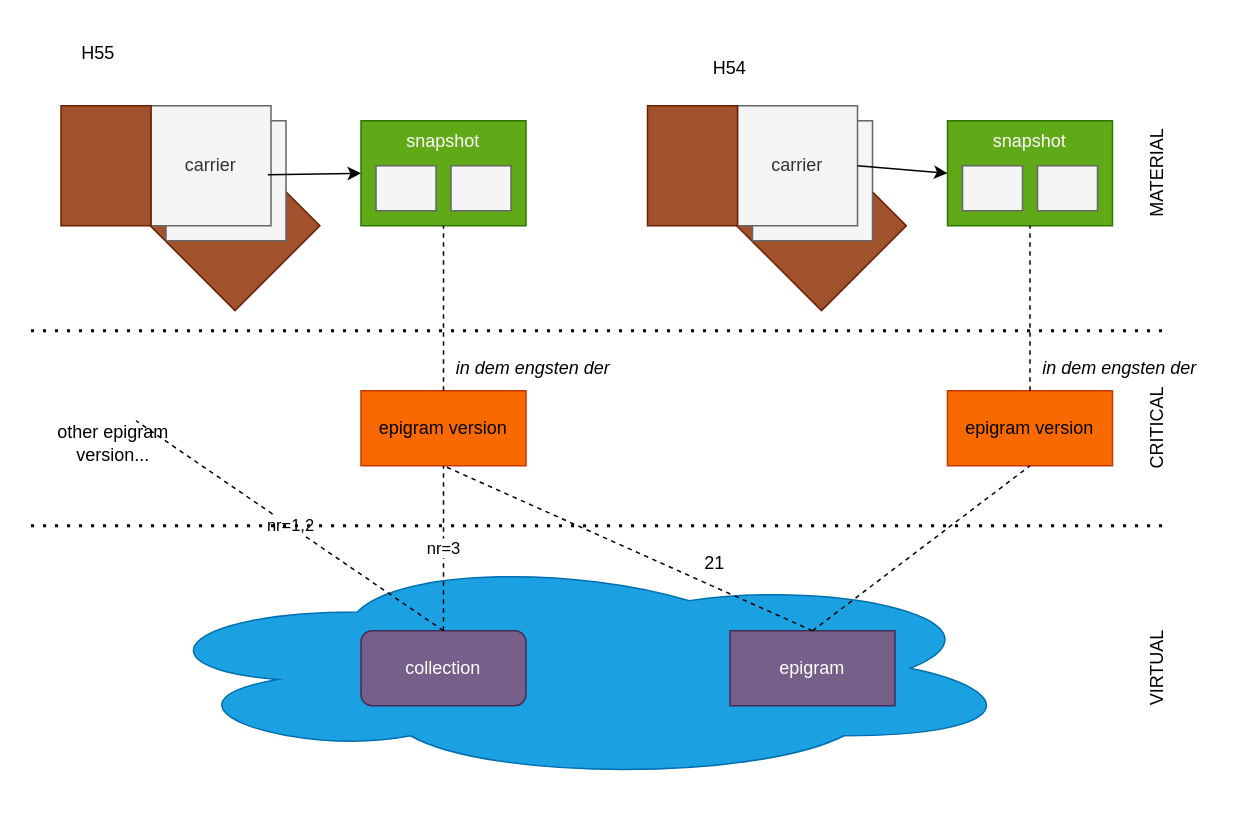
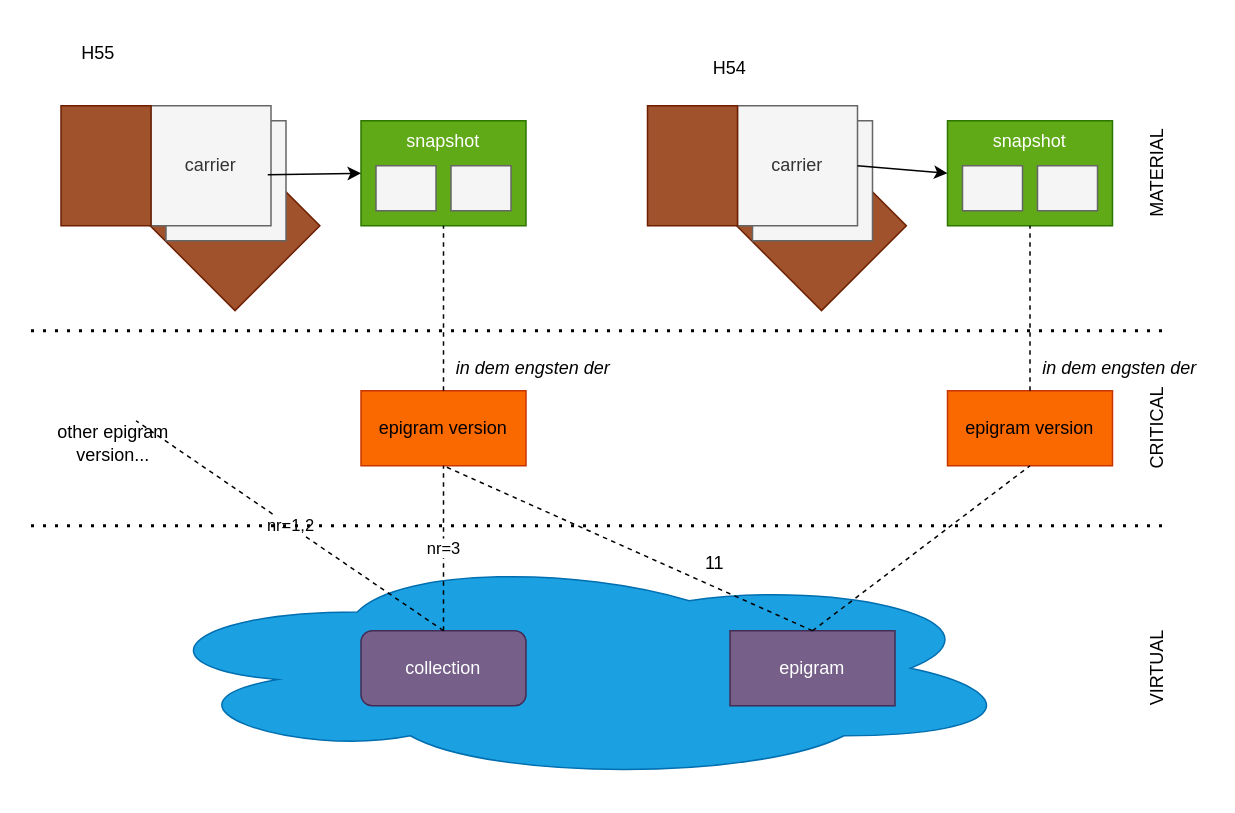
node "21": label "21" -> "11"
